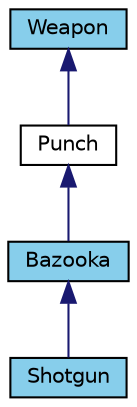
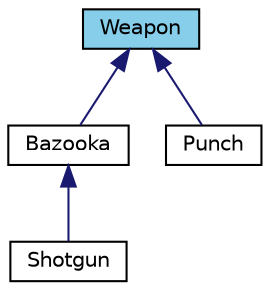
edge "Bazooka" -> "Punch": now "Bazooka" -> "Weapon"
node "Bazooka": fillcolor skyblue -> white
node "Shotgun": fillcolor skyblue -> white
